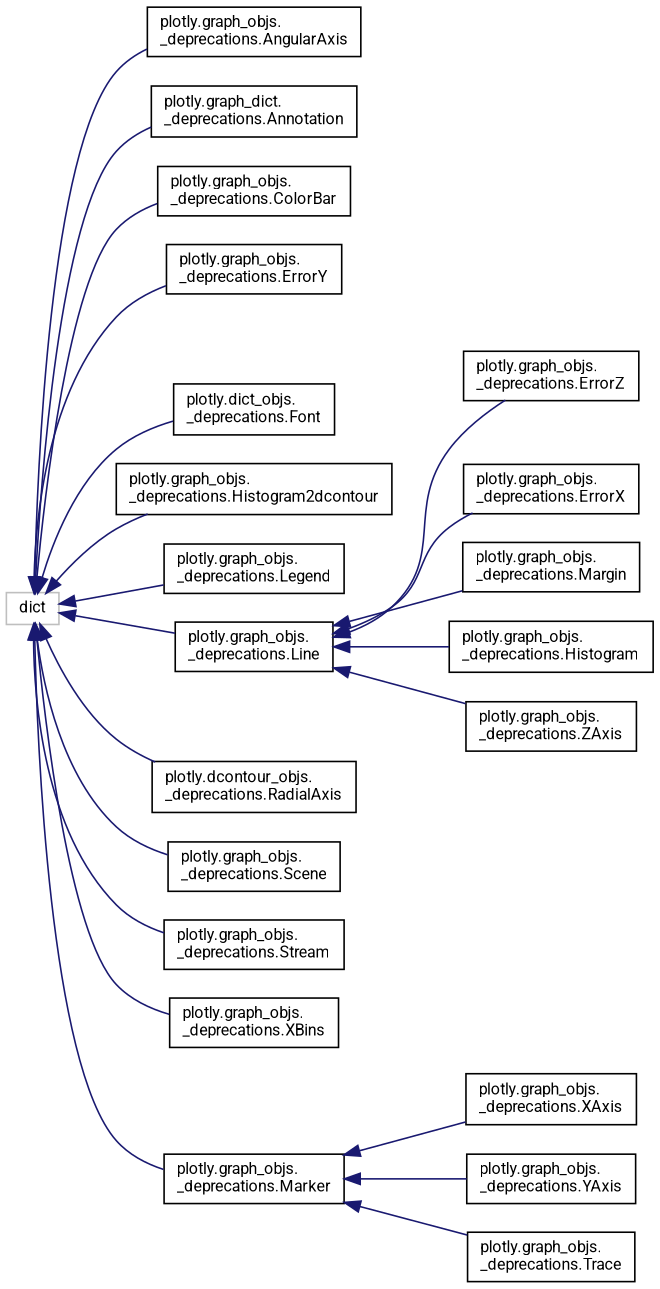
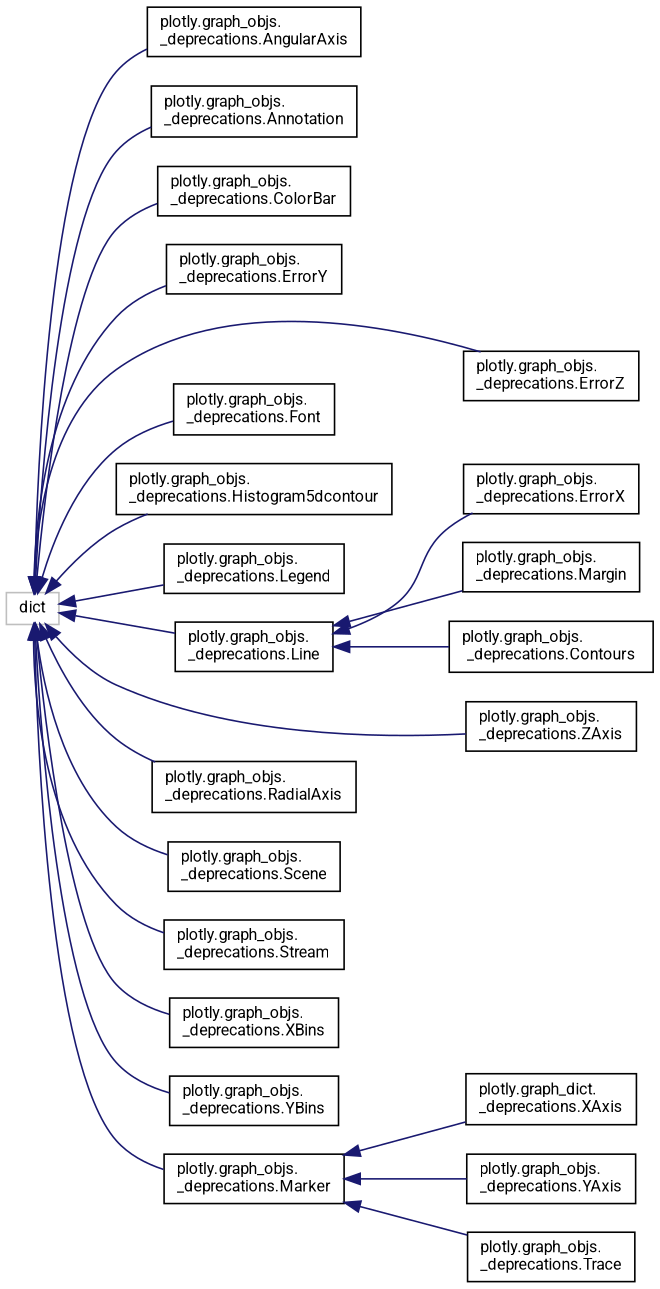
node "plotly.graph_dict. _deprecations.Annotation": label "plotly.graph_dict. _deprecations.Annotation" -> "plotly.graph_objs. _deprecations.Annotation"
node "plotly.dict_objs. _deprecations.Font": label "plotly.dict_objs. _deprecations.Font" -> "plotly.graph_objs. _deprecations.Font"
node "plotly.graph_objs. _deprecations.Histogram2dcontour": label "plotly.graph_objs. _deprecations.Histogram2dcontour" -> "plotly.graph_objs. _deprecations.Histogram5dcontour"
edge "plotly.graph_objs. _deprecations.ErrorZ" -> "plotly.graph_objs. _deprecations.Line": now "plotly.graph_objs. _deprecations.ErrorZ" -> "dict"
node "plotly.graph_objs. _deprecations.Histogram": label "plotly.graph_objs. _deprecations.Histogram" -> "plotly.graph_objs. _deprecations.Contours"
edge "plotly.graph_objs. _deprecations.ZAxis" -> "plotly.graph_objs. _deprecations.Line": now "plotly.graph_objs. _deprecations.ZAxis" -> "dict"
node "plotly.dcontour_objs. _deprecations.RadialAxis": label "plotly.dcontour_objs. _deprecations.RadialAxis" -> "plotly.graph_objs. _deprecations.RadialAxis"
node "plotly.graph_objs. _deprecations.XAxis": label "plotly.graph_objs. _deprecations.XAxis" -> "plotly.graph_dict. _deprecations.XAxis"
node "plotly.graph_objs. _deprecations.YBins": added
